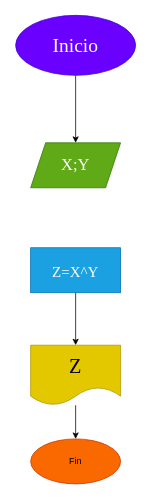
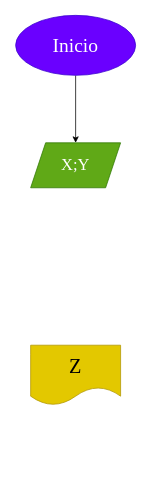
node "Z=X^Y": removed
edge "Z=X^Y" -> "Z": removed
edge "Z" -> "Fin": removed
node "Fin": removed
